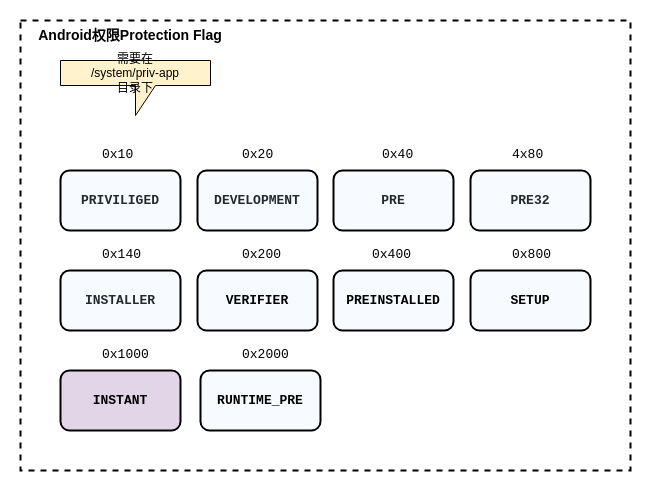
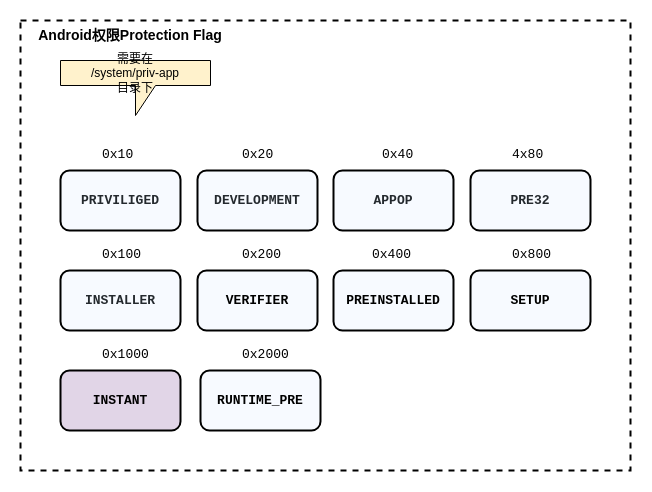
node "PRE": label "PRE" -> "APPOP"
node "0x140": label "0x140" -> "0x100"
